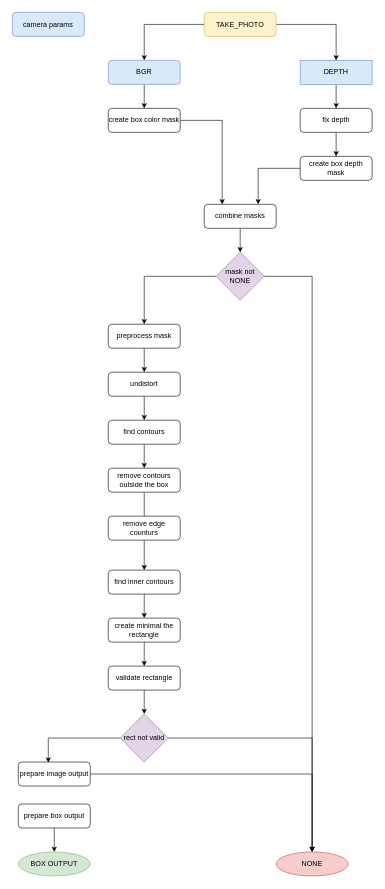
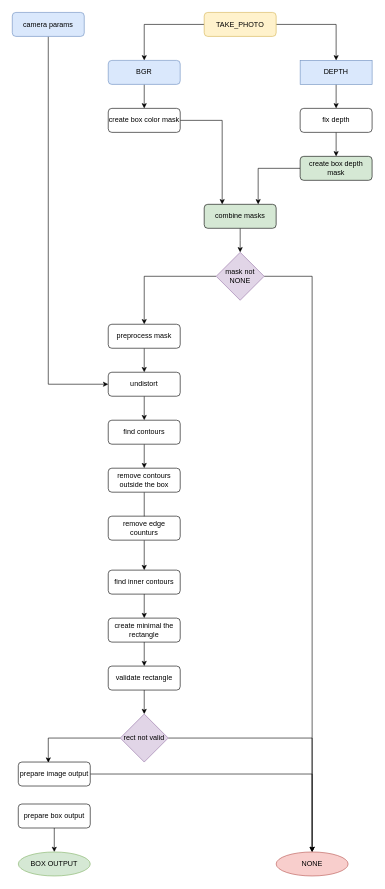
node "create box depth mask": fillcolor #ffffff -> #d5e8d4
node "combine masks": fillcolor #ffffff -> #d5e8d4
edge "camera params" -> "undistort": added
